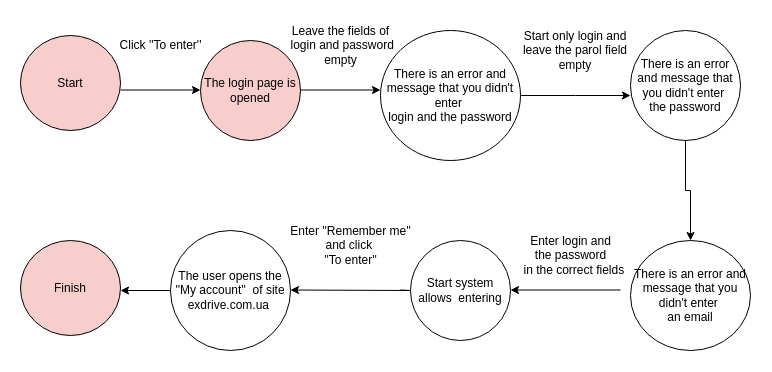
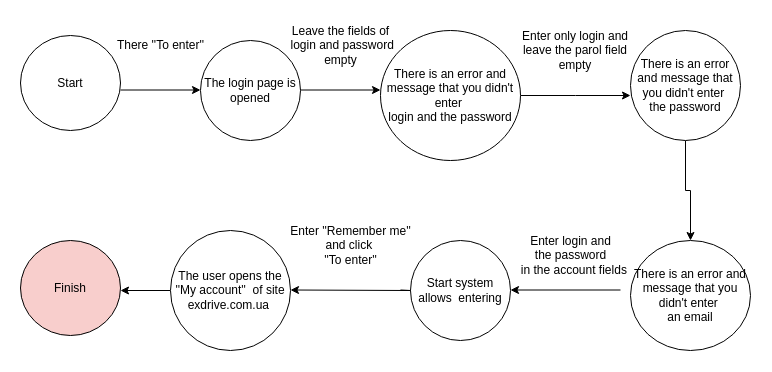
node "Click ''To enter''": label "Click ''To enter''" -> "There ''To enter''"
node "Start only login and leave the parol field empty": label "Start only login and leave the parol field empty" -> "Enter only login and leave the parol field empty"
node "Start": fillcolor #f8cecc -> #ffffff
node "The login page is opened": fillcolor #f8cecc -> #ffffff
node "Enter login and the password in the correct fields": label "Enter login and the password in the correct fields" -> "Enter login and the password in the account fields"
